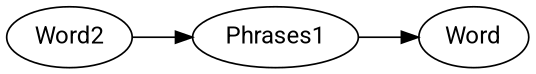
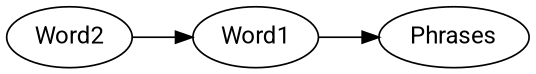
node "Phrases1": label "Phrases1" -> "Word1"
node "Word": label "Word" -> "Phrases"
